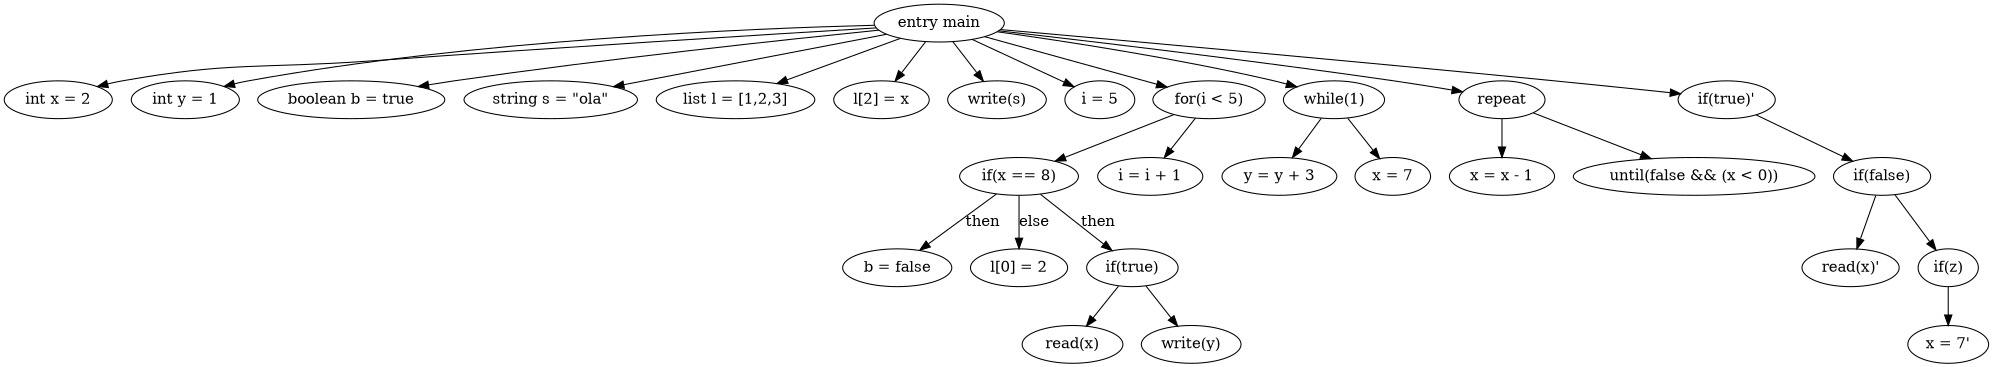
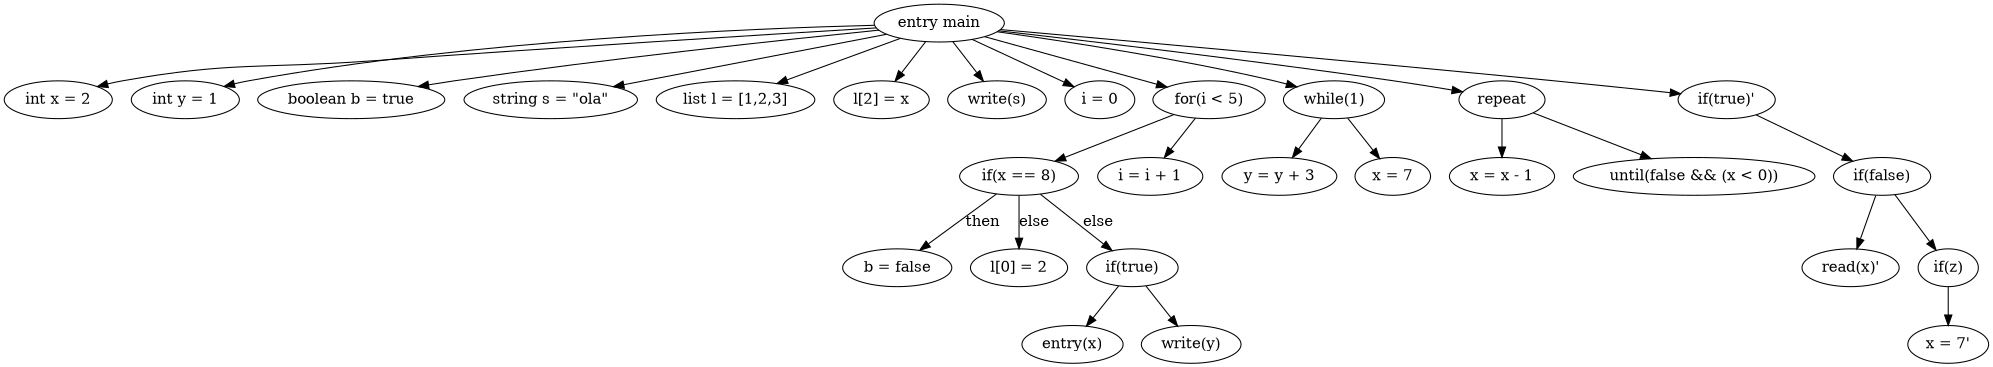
node "i = 5": label "i = 5" -> "i = 0"
edge "if(x == 8)" -> "if(true)": label "then" -> "else"
node "read(x)": label "read(x)" -> "entry(x)"
